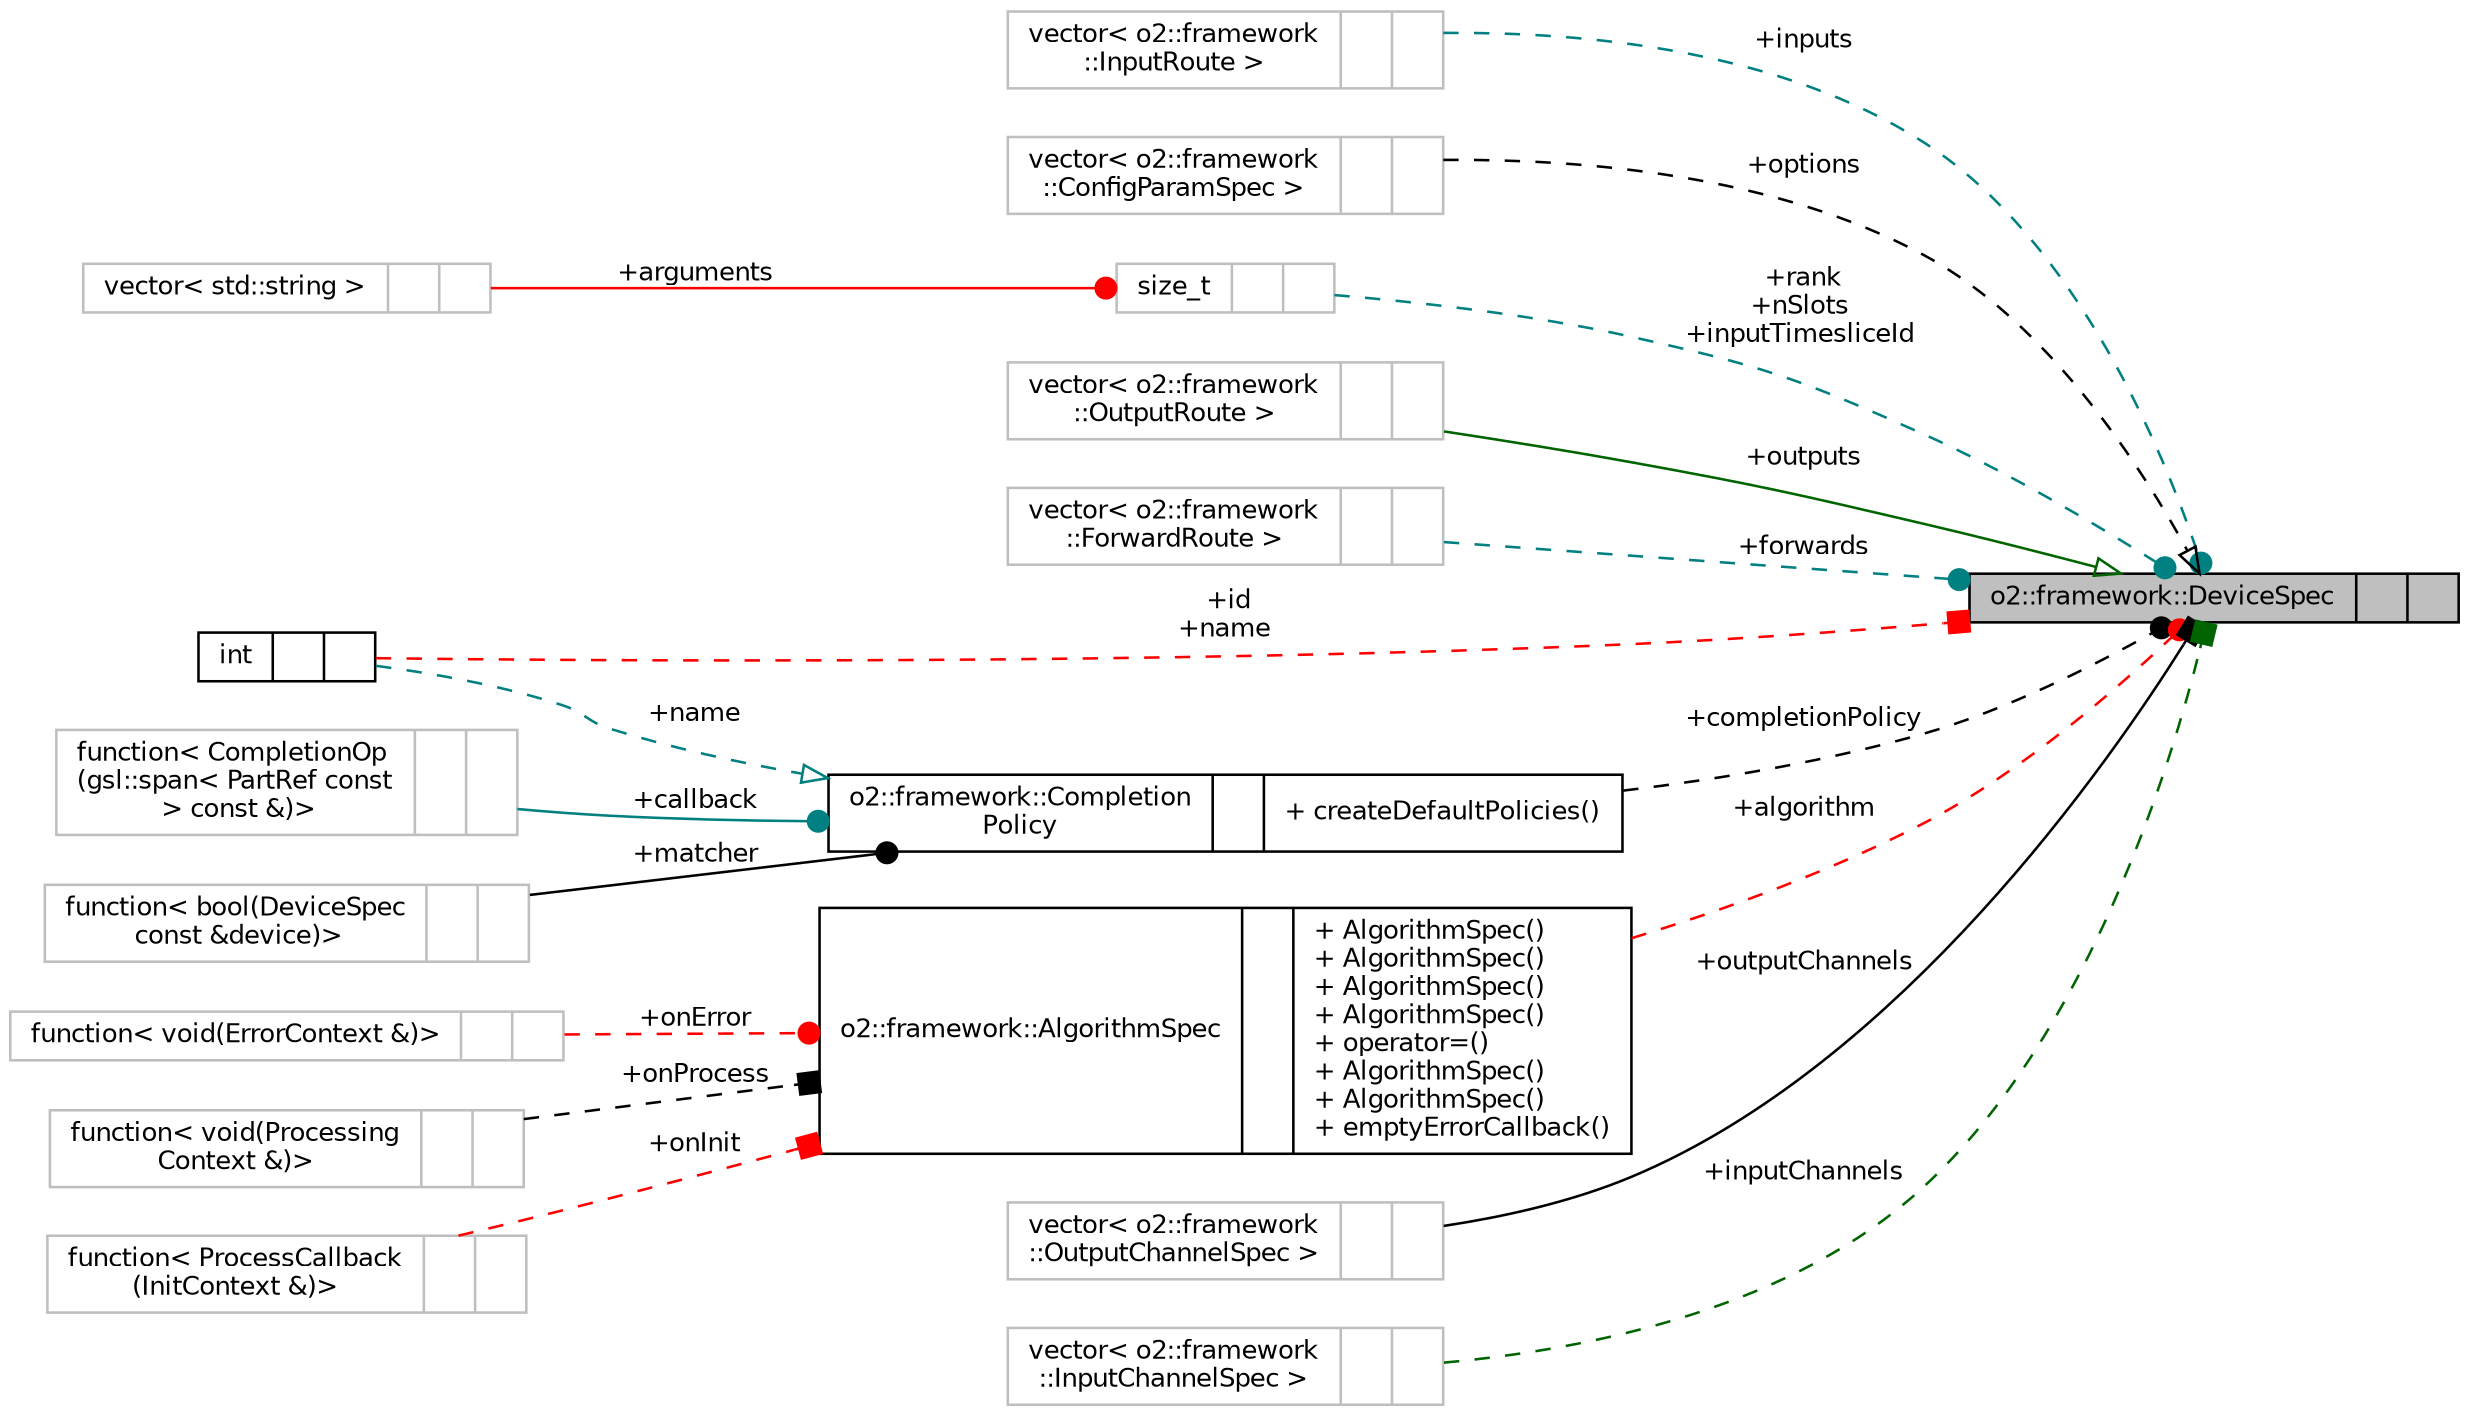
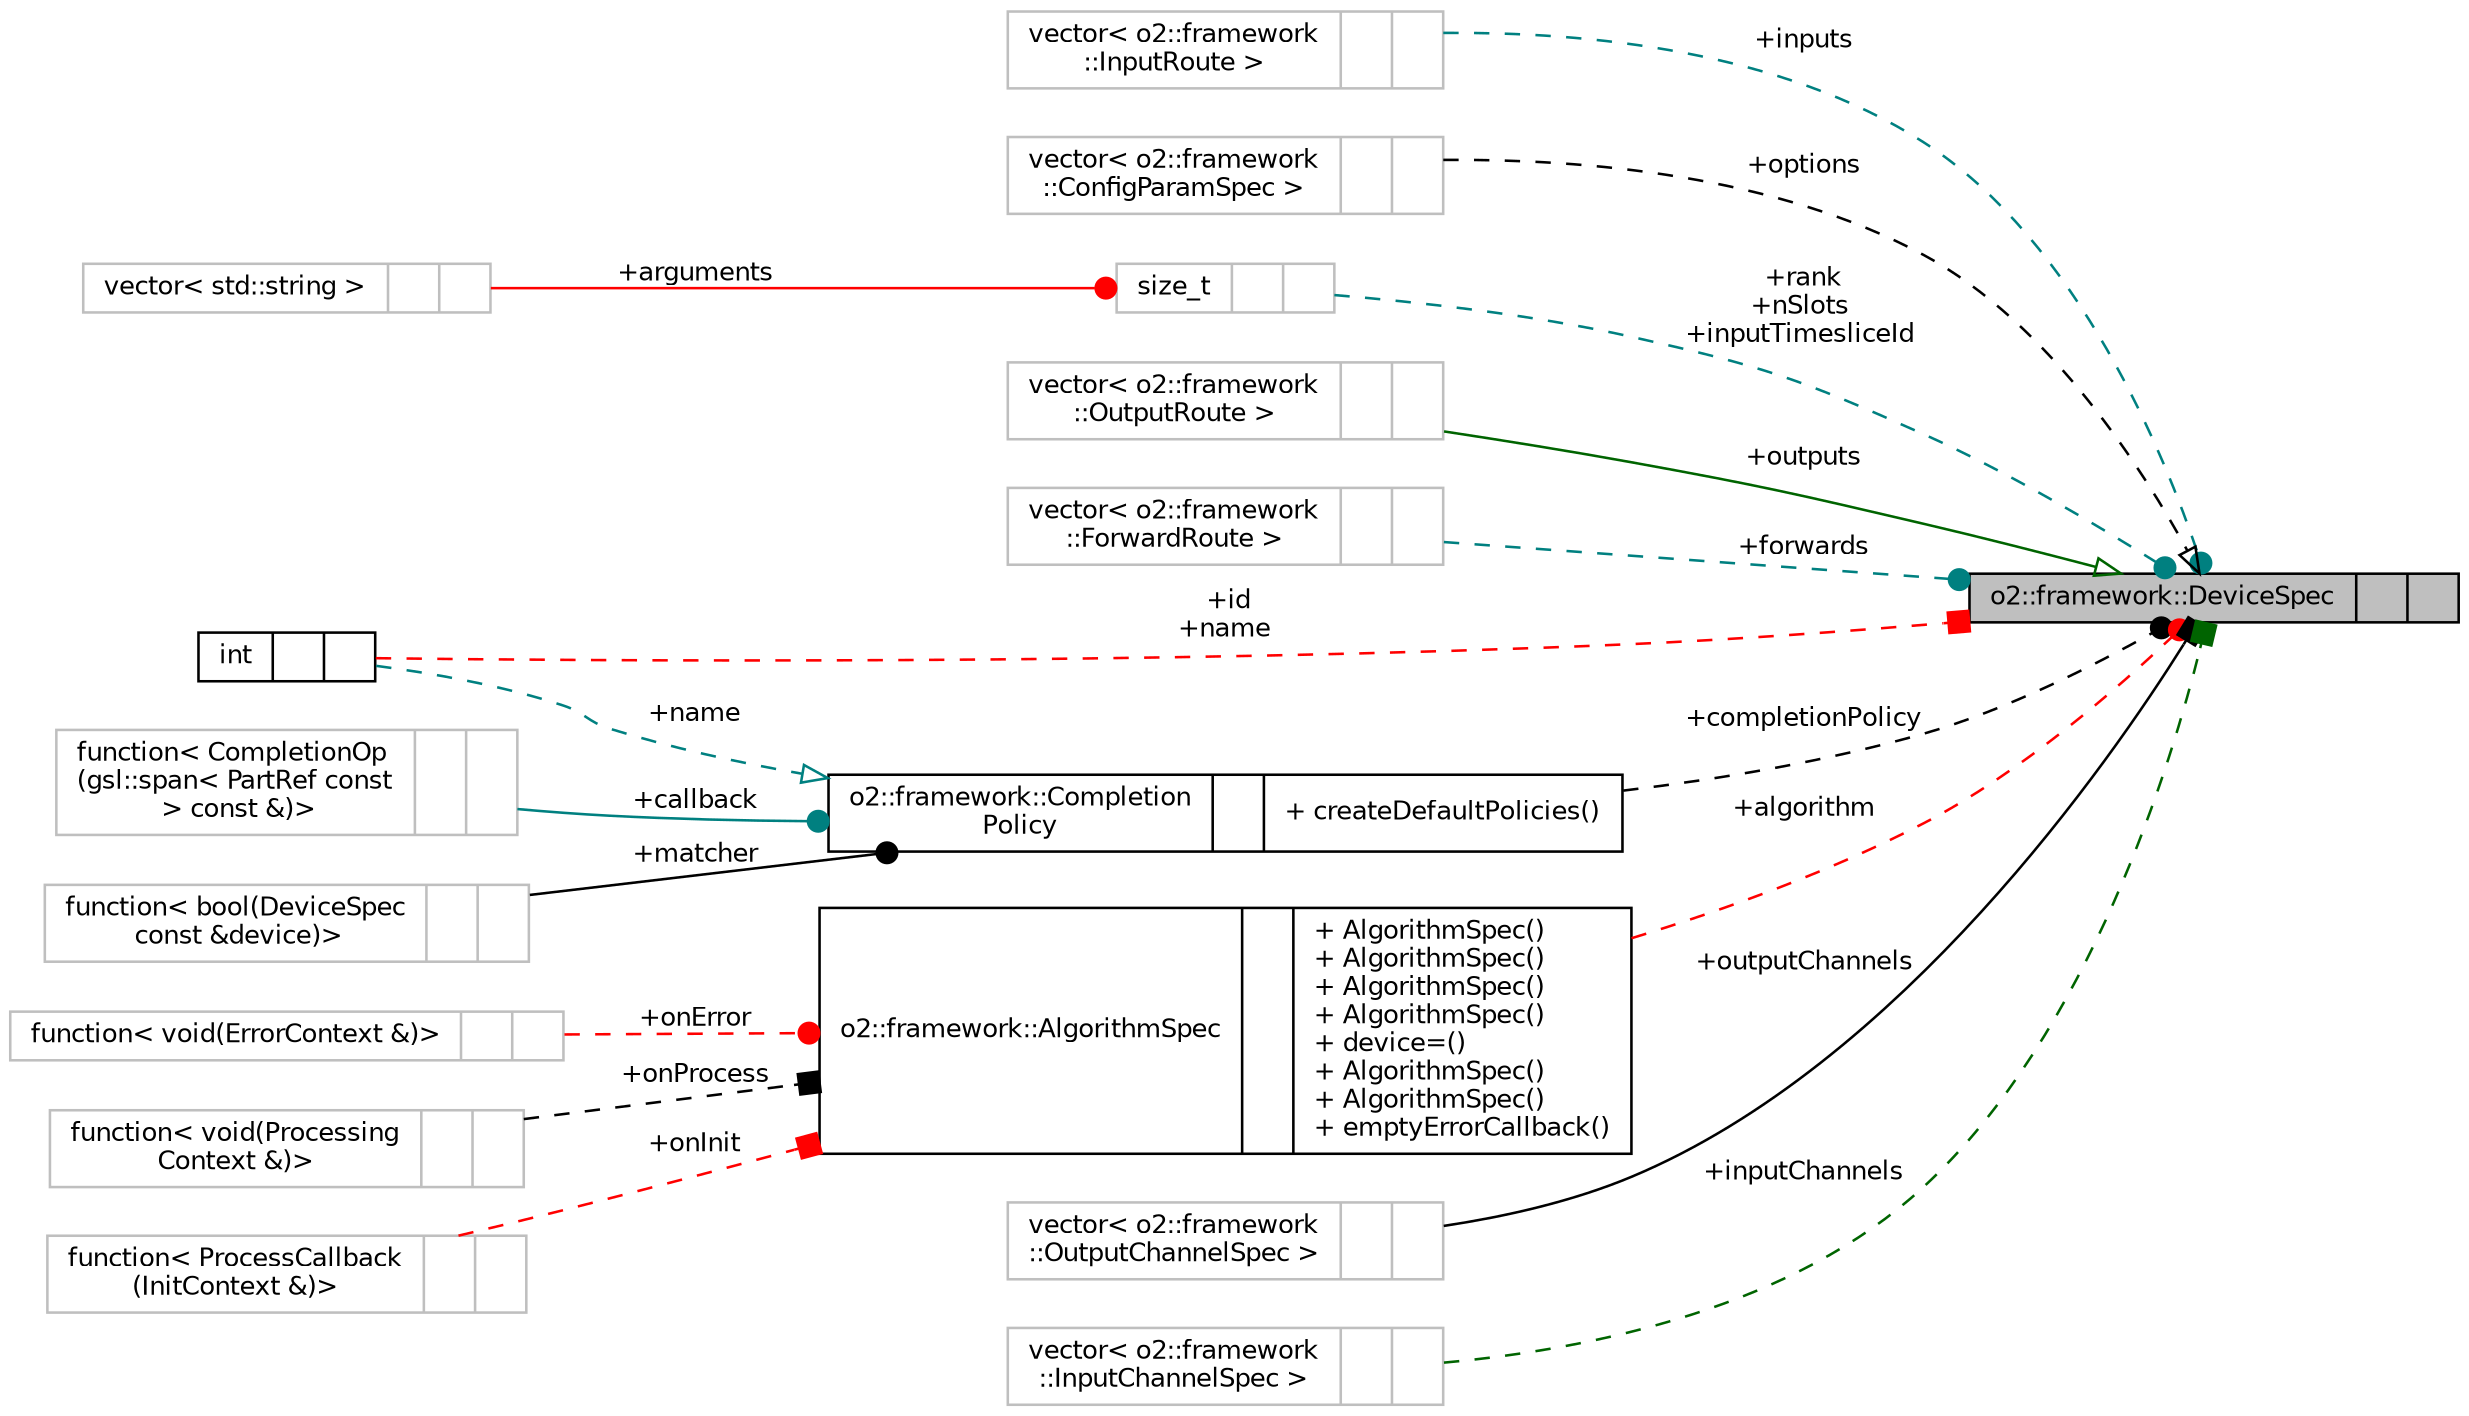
node "o2::framework::AlgorithmSpec": text "+ operator=()" -> "+ device=()"
